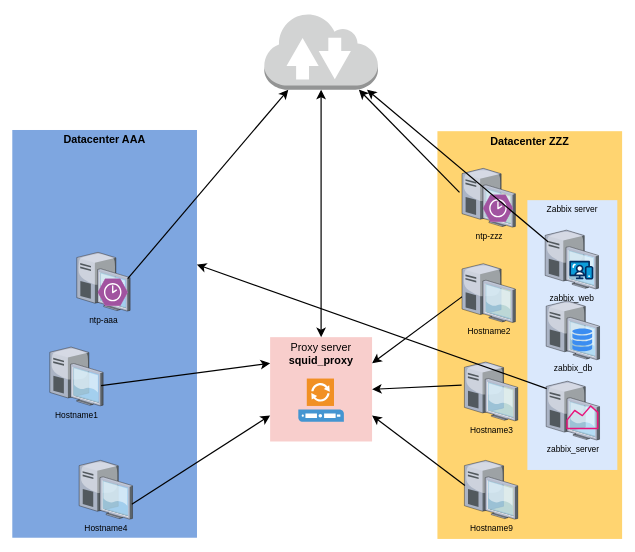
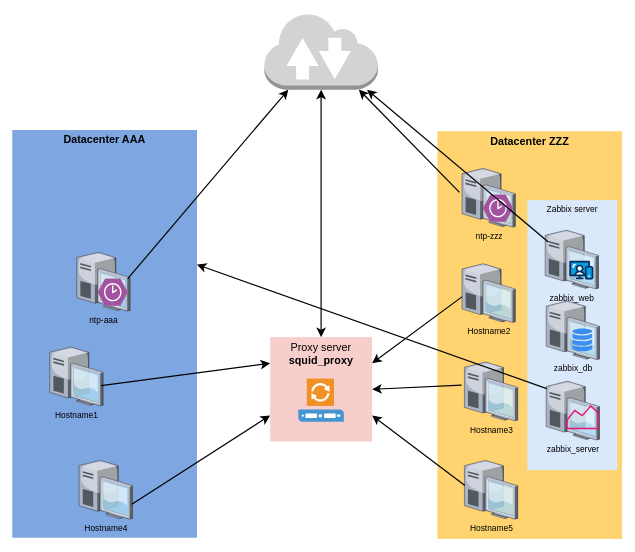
node "Hostname9": label "Hostname9" -> "Hostname5"
